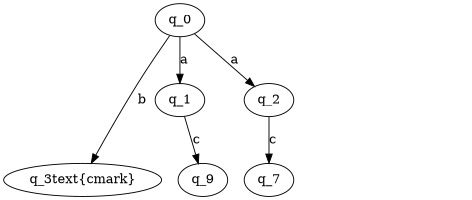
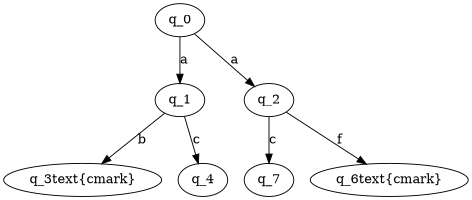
edge "q_0" -> "q_3text{cmark}": now "q_1" -> "q_3text{cmark}"
node "q_9": label "q_9" -> "q_4"
node "q_6text{cmark}": added
